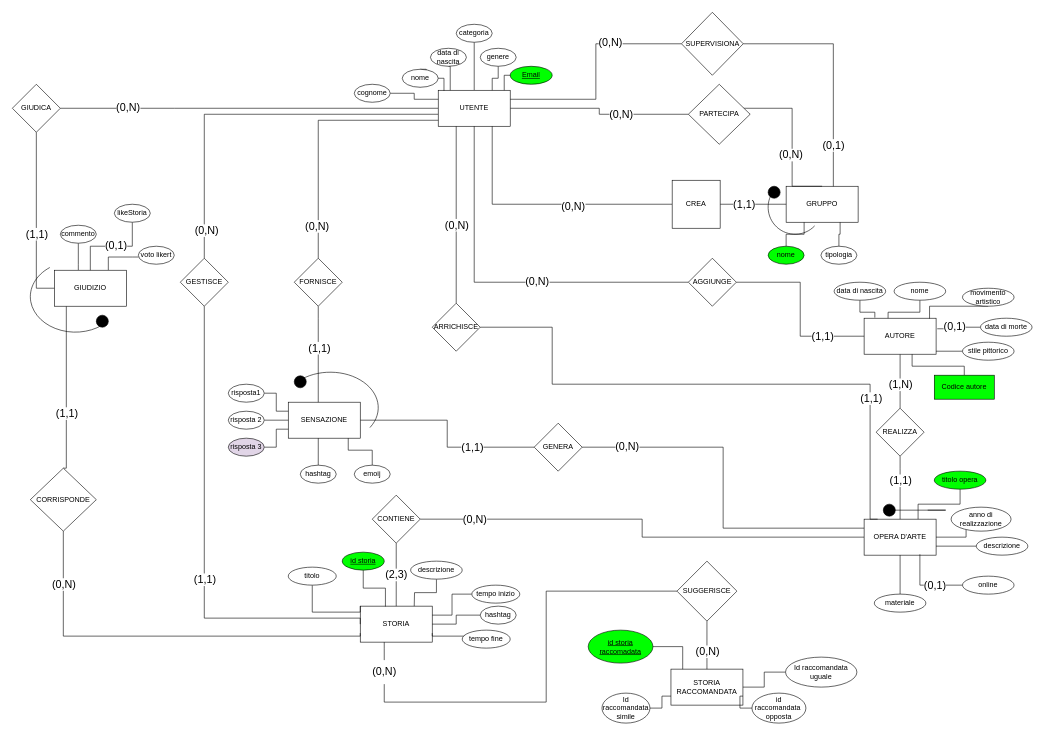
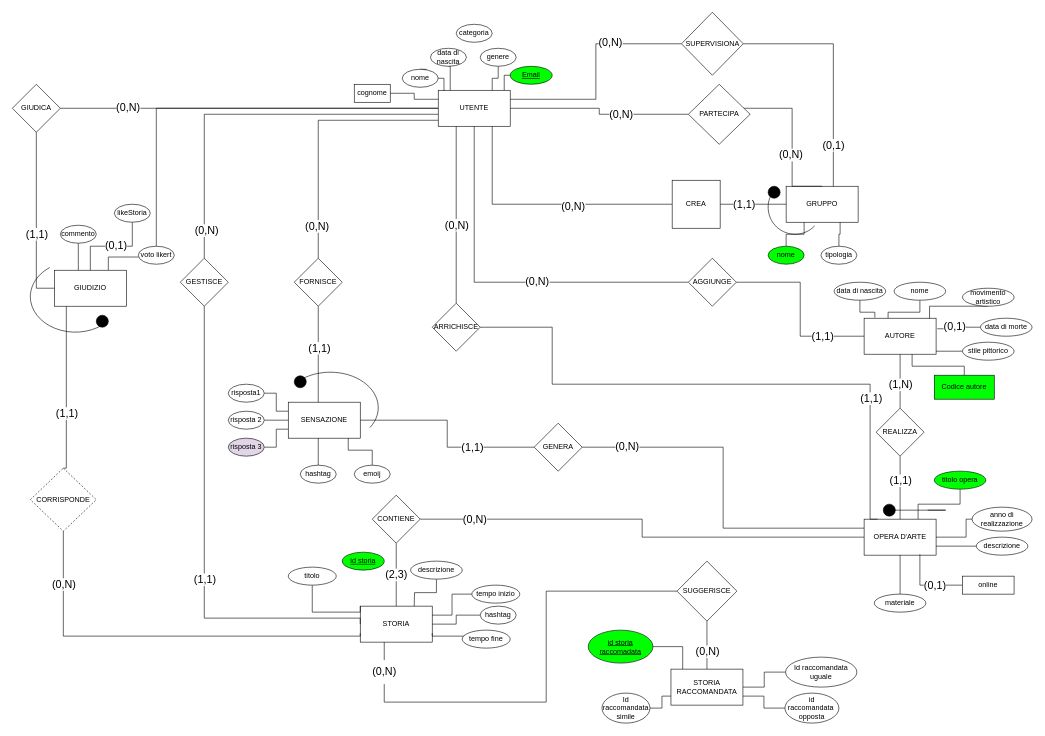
edge "categoria" -- "UTENTE": now "voto likert" -- "UTENTE"
node "cognome": shape ellipse -> rectangle
node "CORRISPONDE": style solid -> dashed
node "anno di realizzazione": moved (981, 519) -> (1002, 519)
node "online": shape ellipse -> rectangle
edge "id storia" -- "STORIA": removed
node "id raccomandata opposta": moved (779, 708) -> (812, 708)
